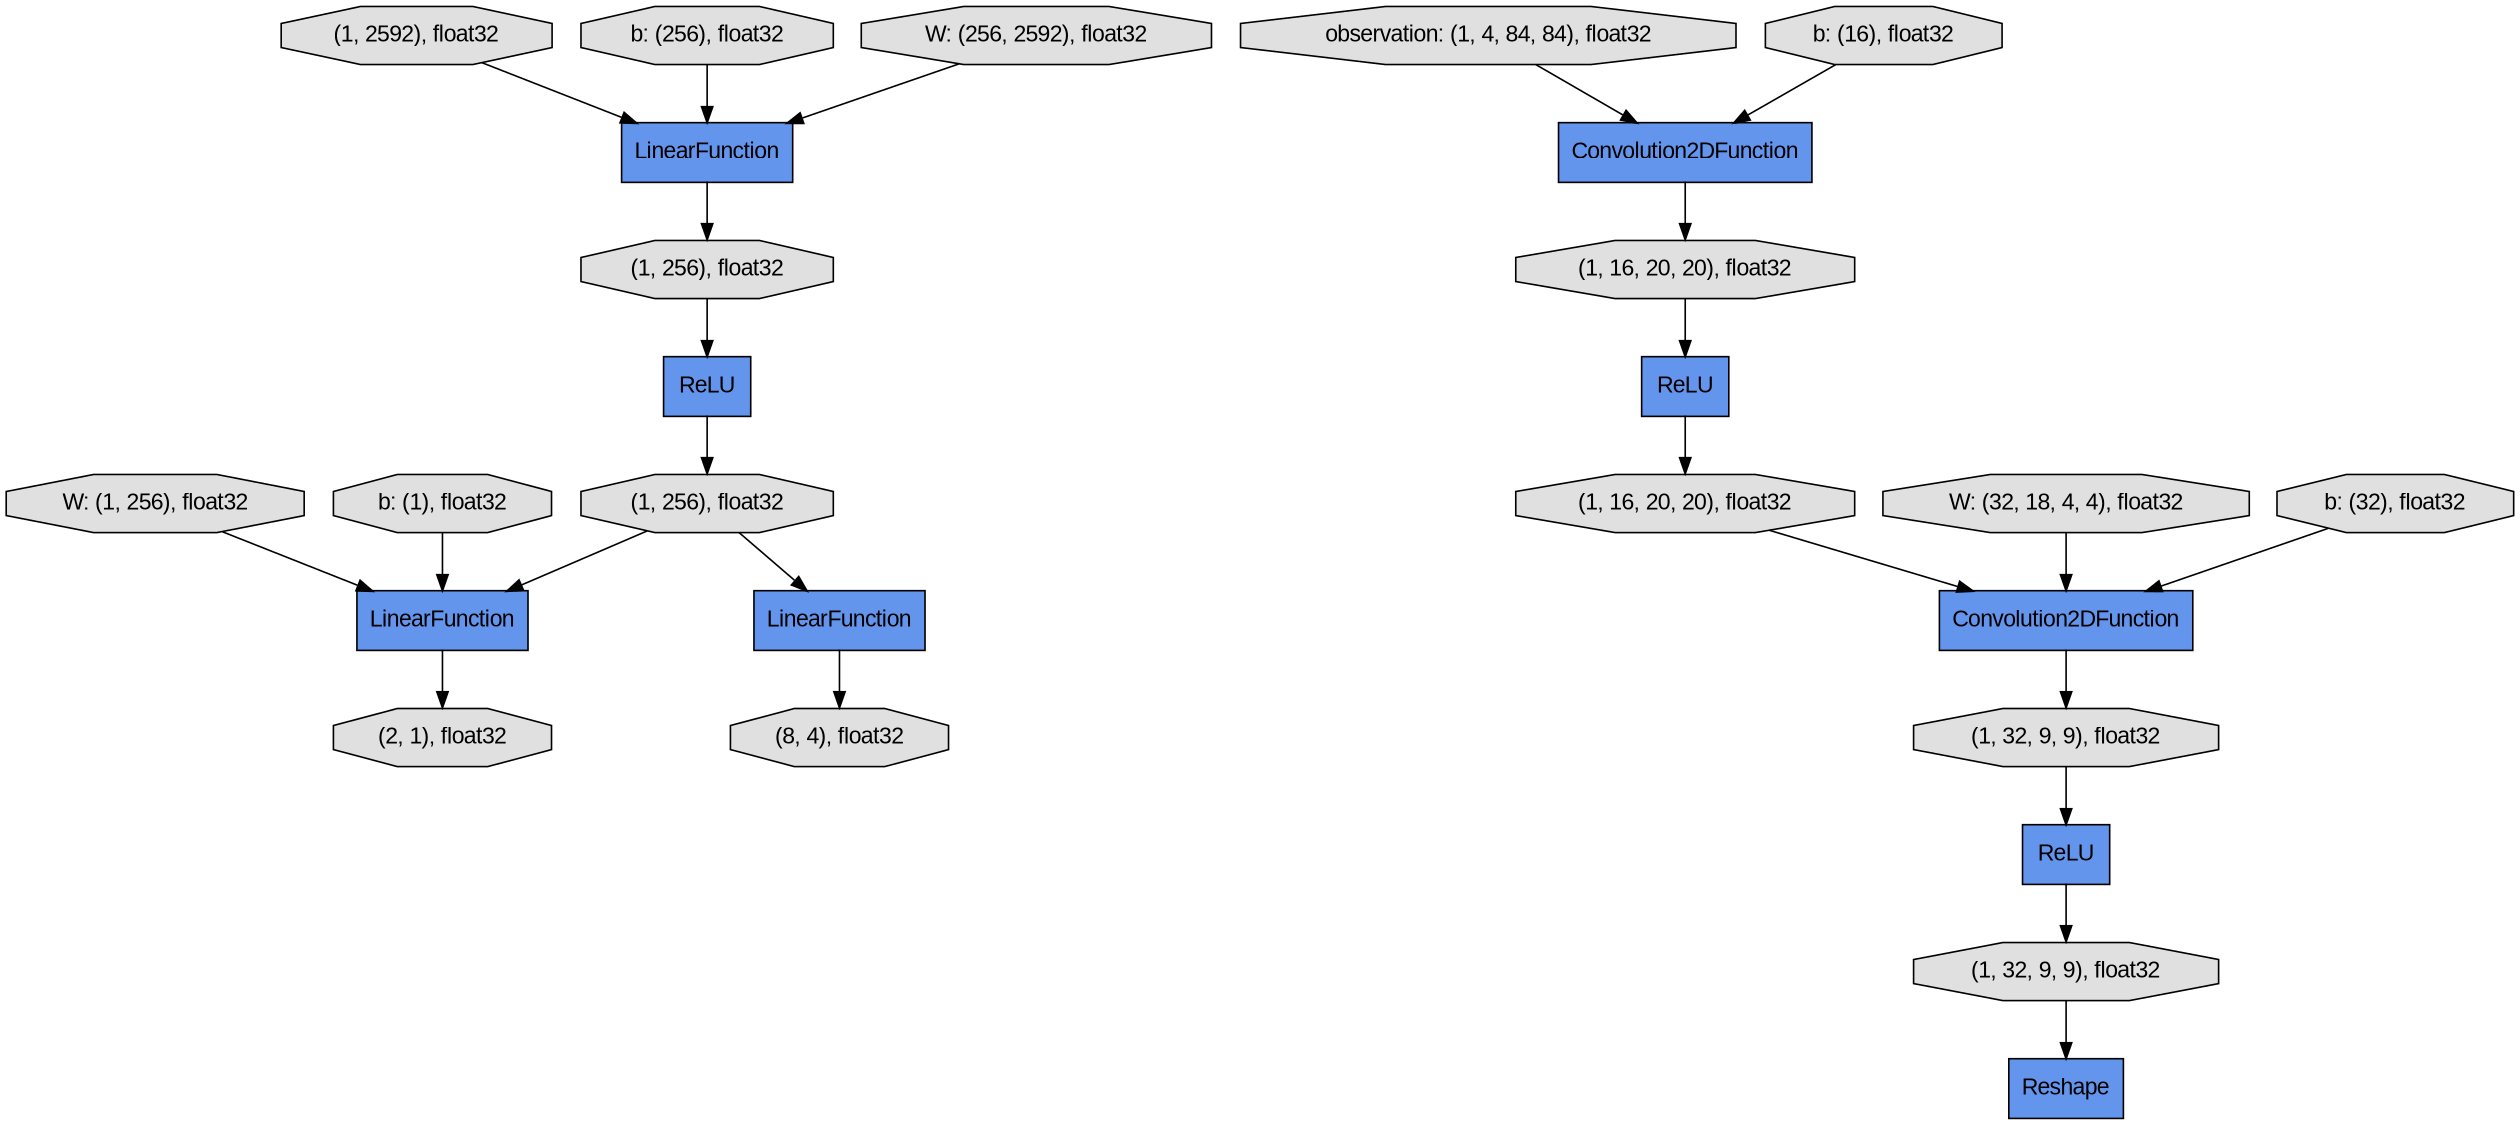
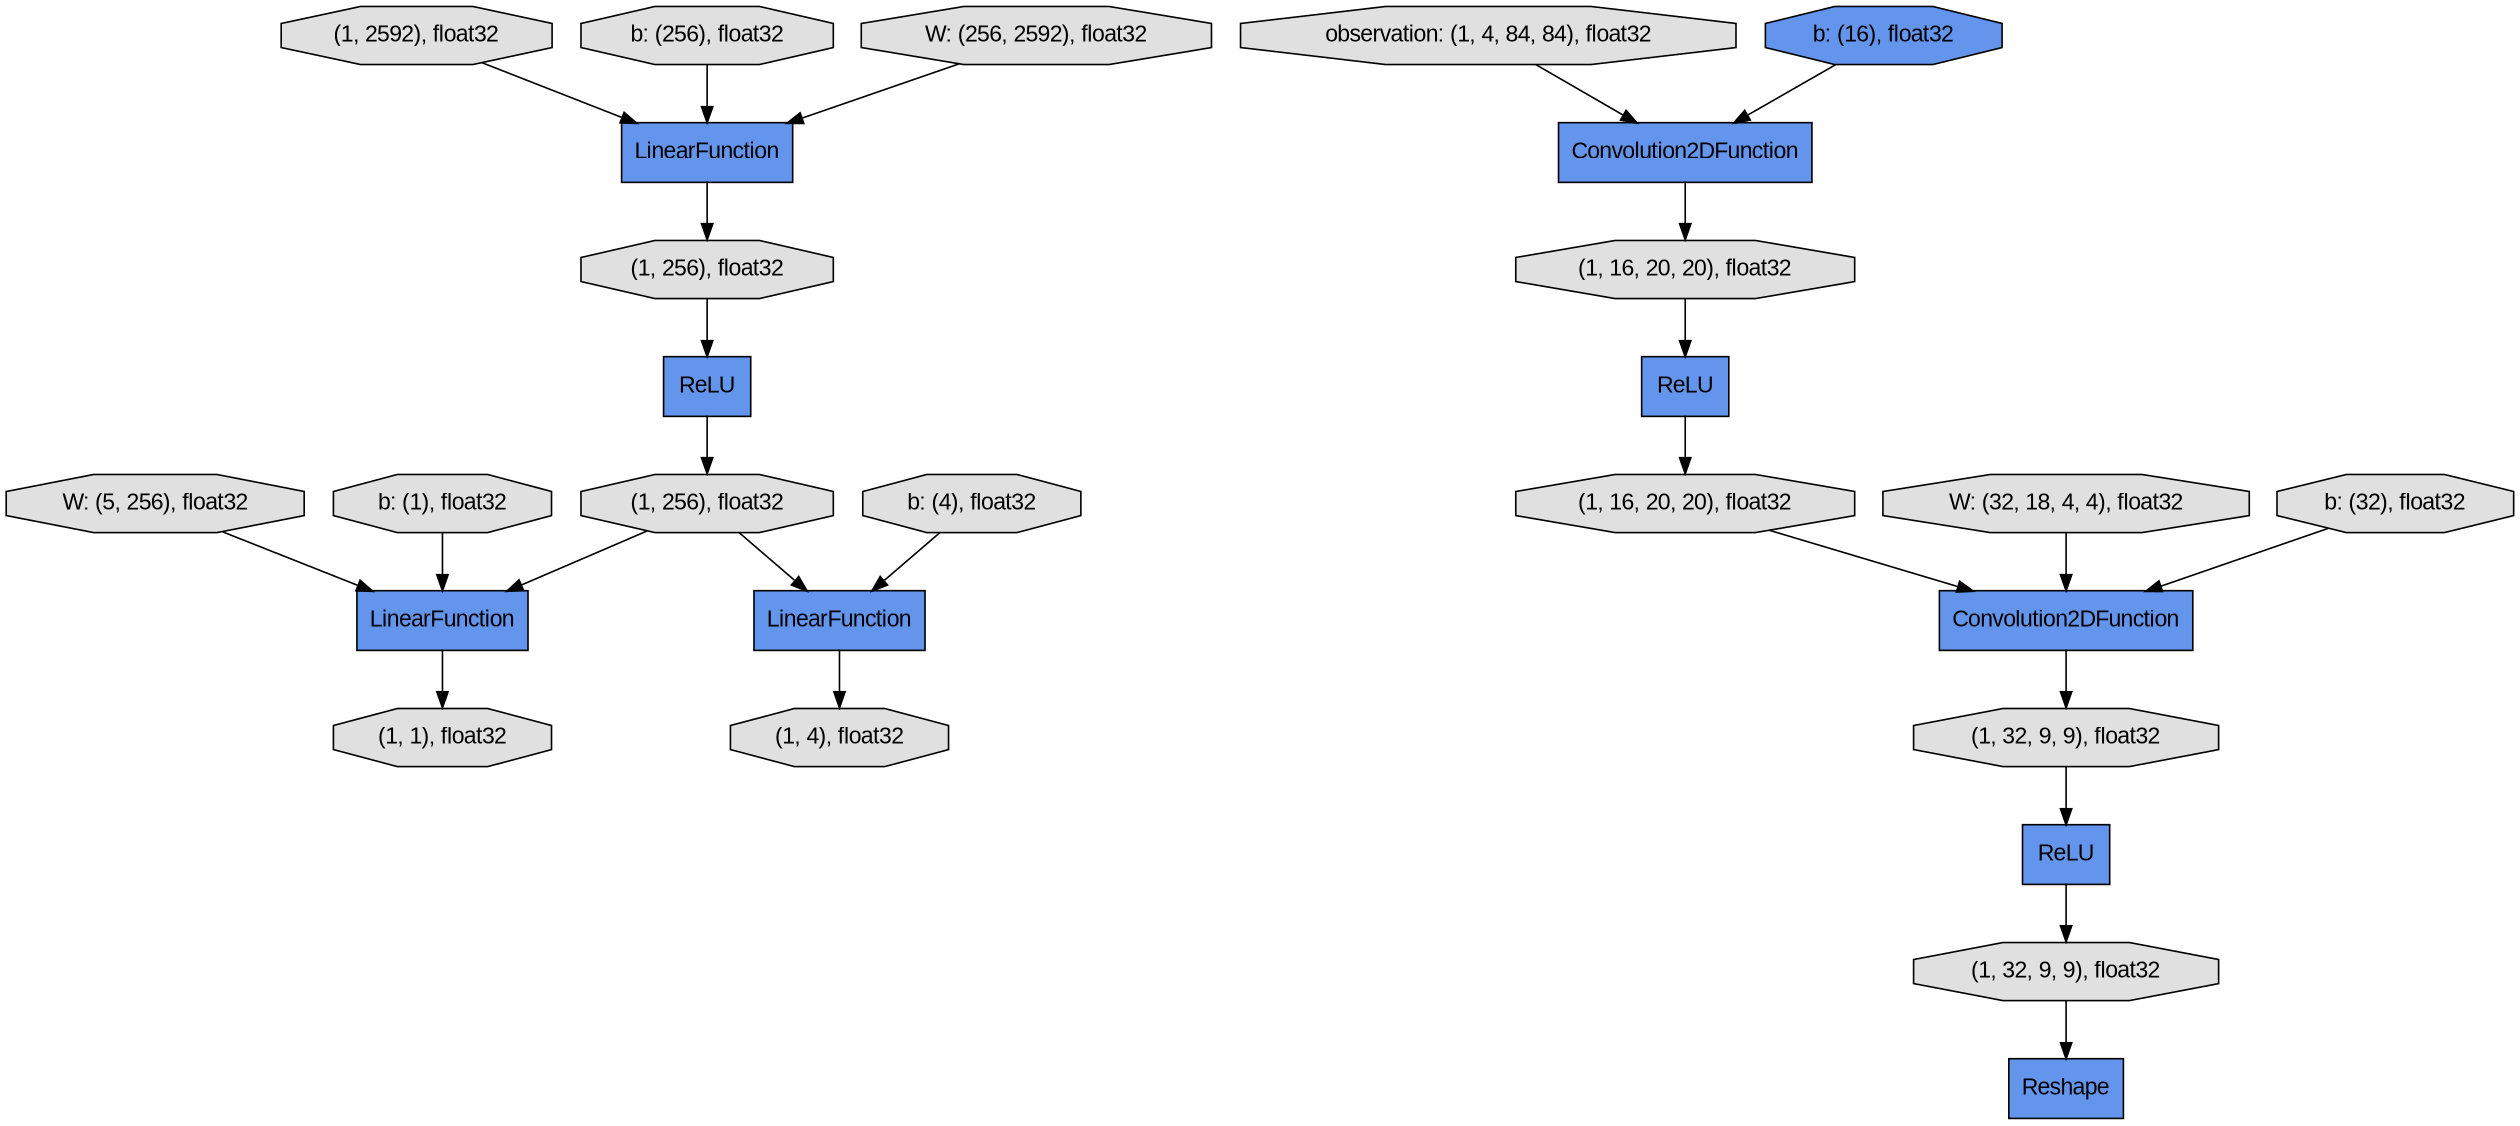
node "b: (16), float32": fillcolor #e0e0e0 -> #6495ed
node "W: (1, 256), float32": label "W: (1, 256), float32" -> "W: (5, 256), float32"
node "b: (4), float32": added
node "(2, 1), float32": label "(2, 1), float32" -> "(1, 1), float32"
node "(8, 4), float32": label "(8, 4), float32" -> "(1, 4), float32"
